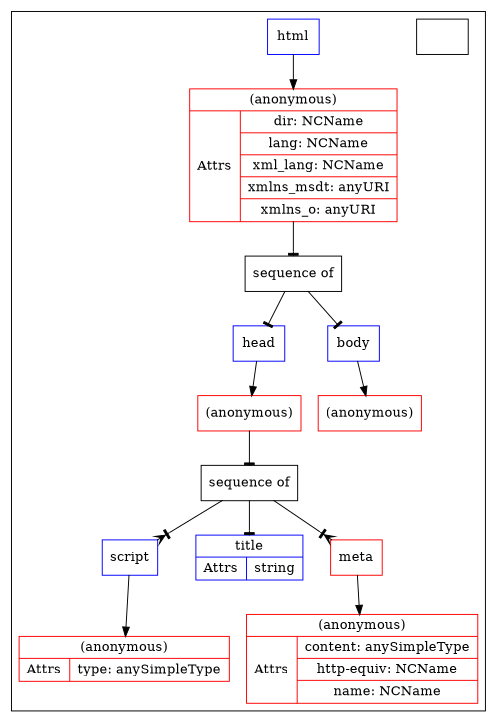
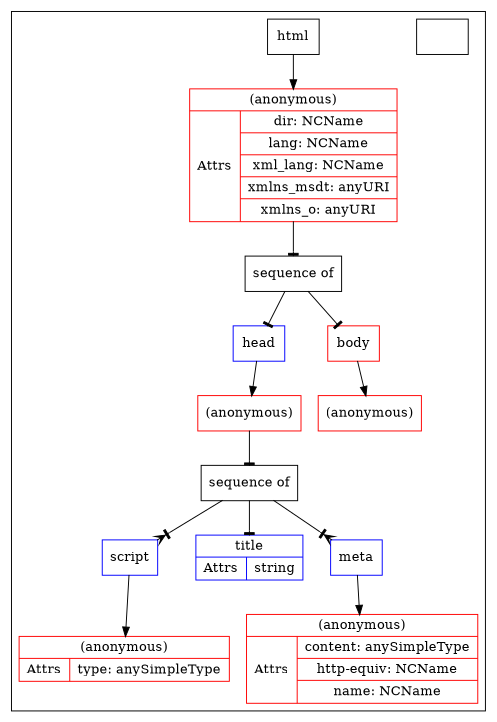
node "html": color blue -> black
node "body": color blue -> red
node "meta": color red -> blue
